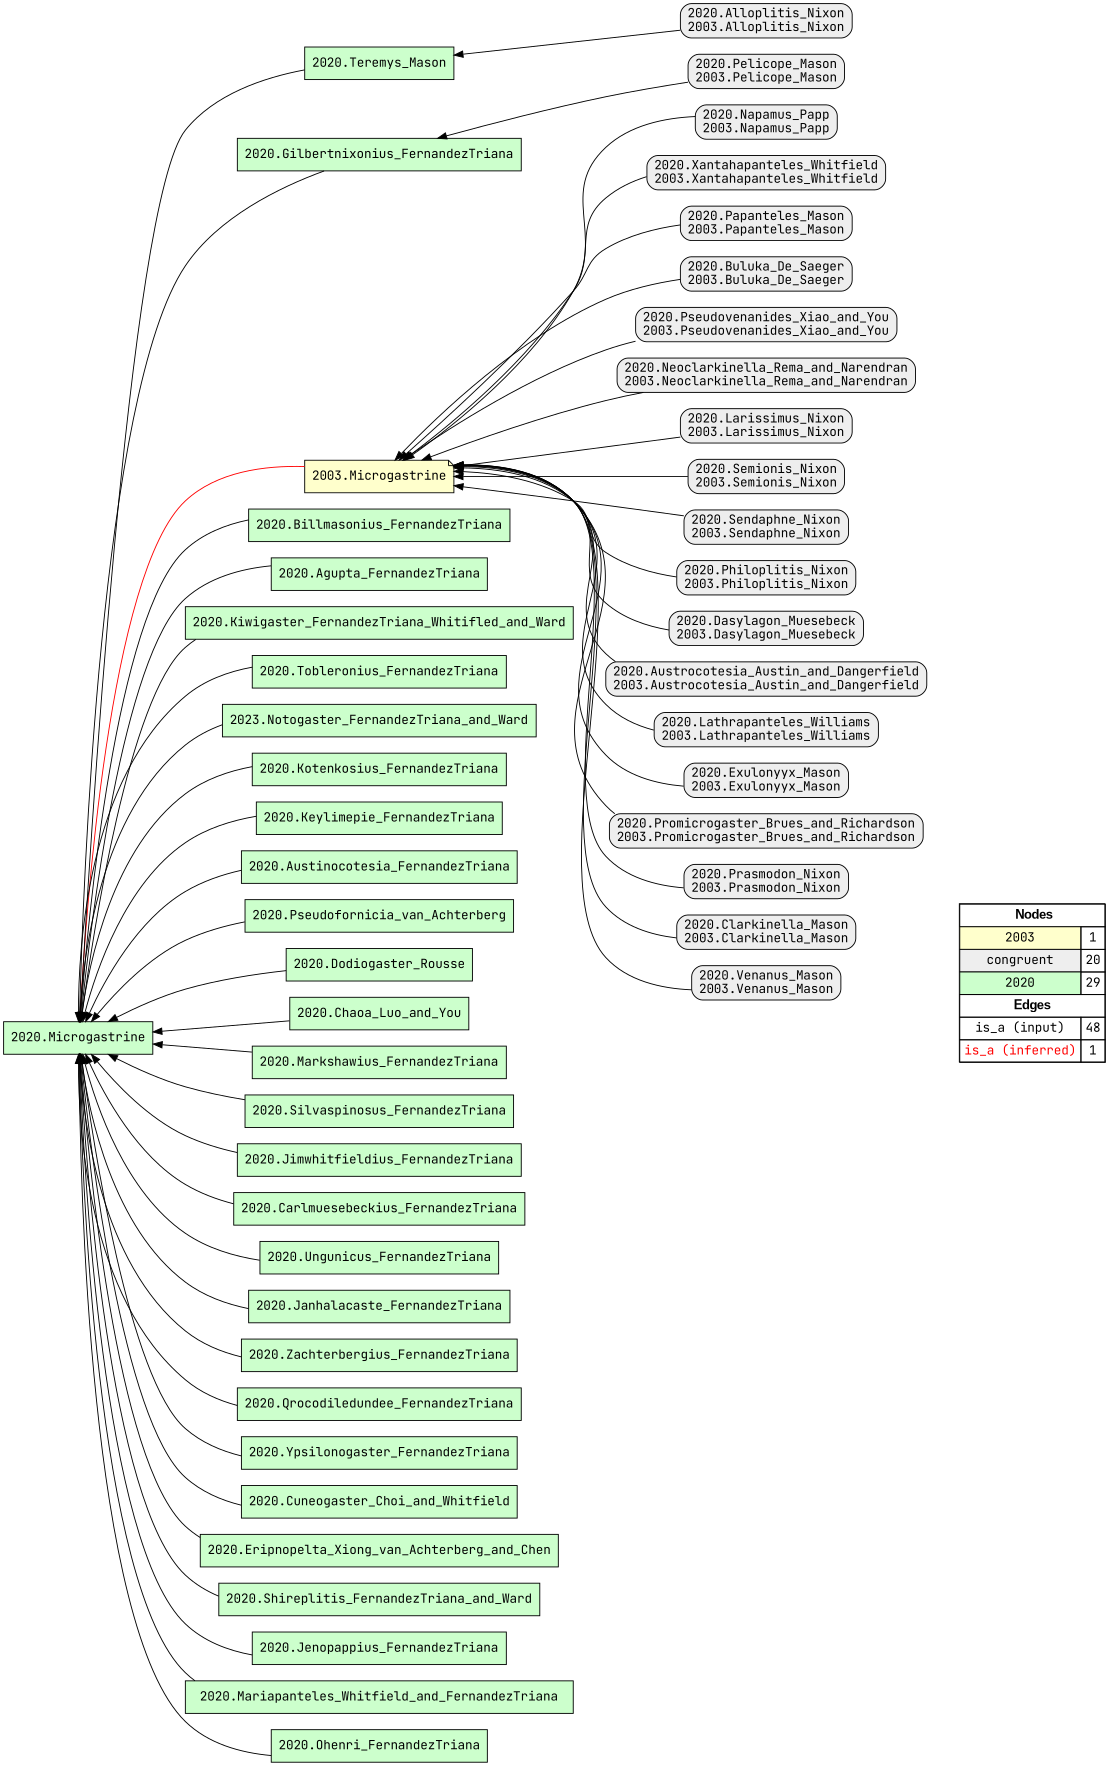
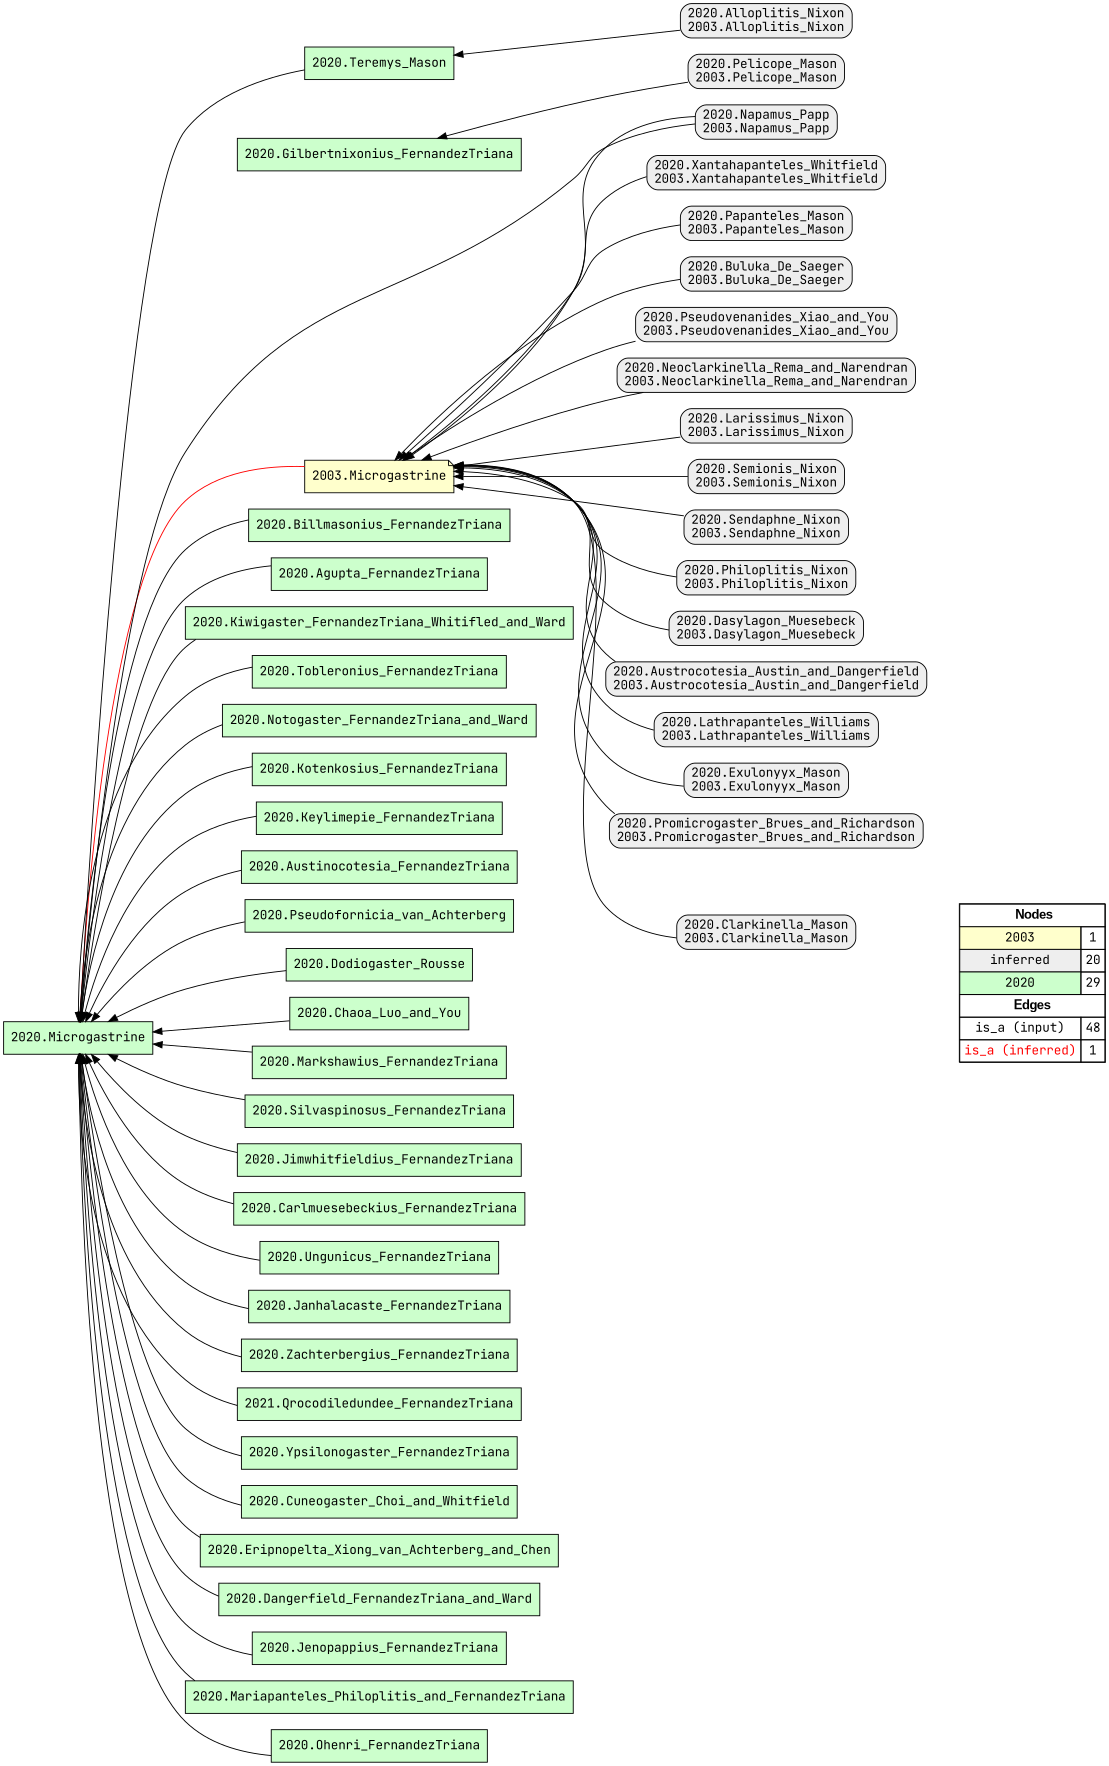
edge "2020.Gilbertnixonius_FernandezTriana" -> "2020.Microgastrine": now "2020.Napamus_Papp 2003.Napamus_Papp" -> "2020.Microgastrine"
node "2023.Notogaster_FernandezTriana_and_Ward": label "2023.Notogaster_FernandezTriana_and_Ward" -> "2020.Notogaster_FernandezTriana_and_Ward"
node "2020.Prasmodon_Nixon 2003.Prasmodon_Nixon": removed
node "Nodes": text "congruent" -> "inferred"
node "2020.Venanus_Mason 2003.Venanus_Mason": removed
node "2020.Qrocodiledundee_FernandezTriana": label "2020.Qrocodiledundee_FernandezTriana" -> "2021.Qrocodiledundee_FernandezTriana"
node "2020.Shireplitis_FernandezTriana_and_Ward": label "2020.Shireplitis_FernandezTriana_and_Ward" -> "2020.Dangerfield_FernandezTriana_and_Ward"
node "2020.Mariapanteles_Whitfield_and_FernandezTriana": label "2020.Mariapanteles_Whitfield_and_FernandezTriana" -> "2020.Mariapanteles_Philoplitis_and_FernandezTriana"
